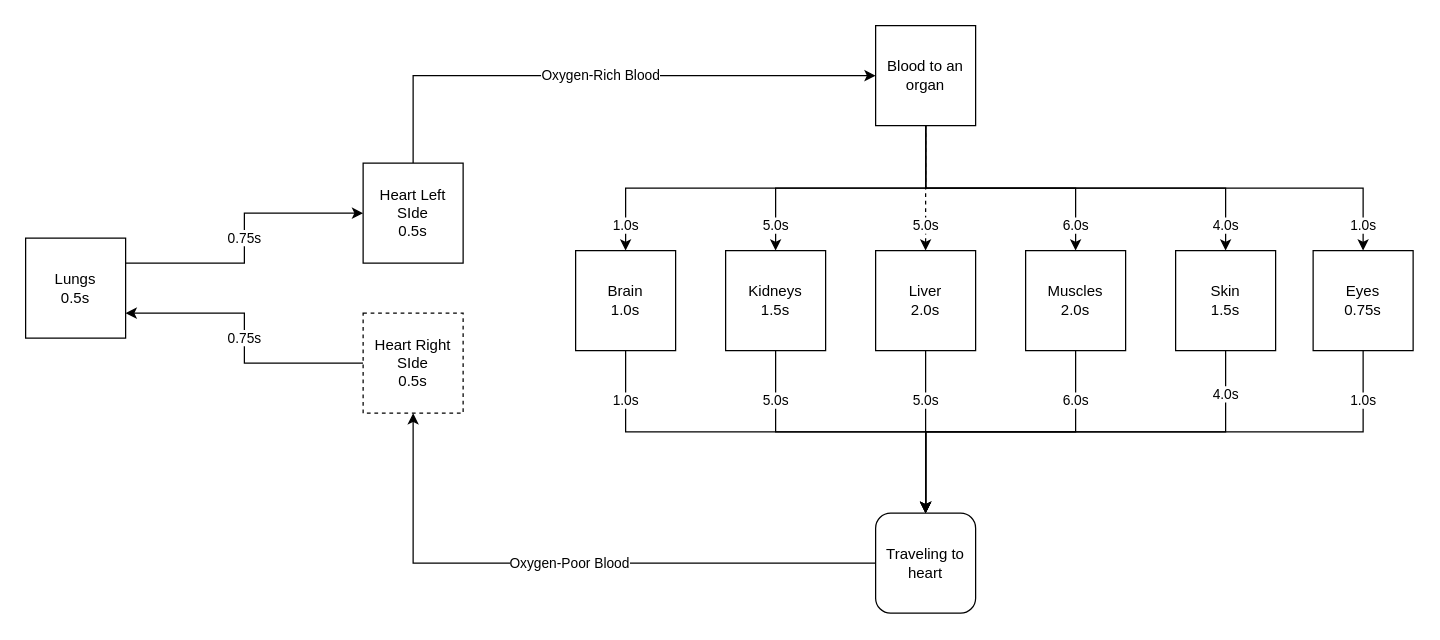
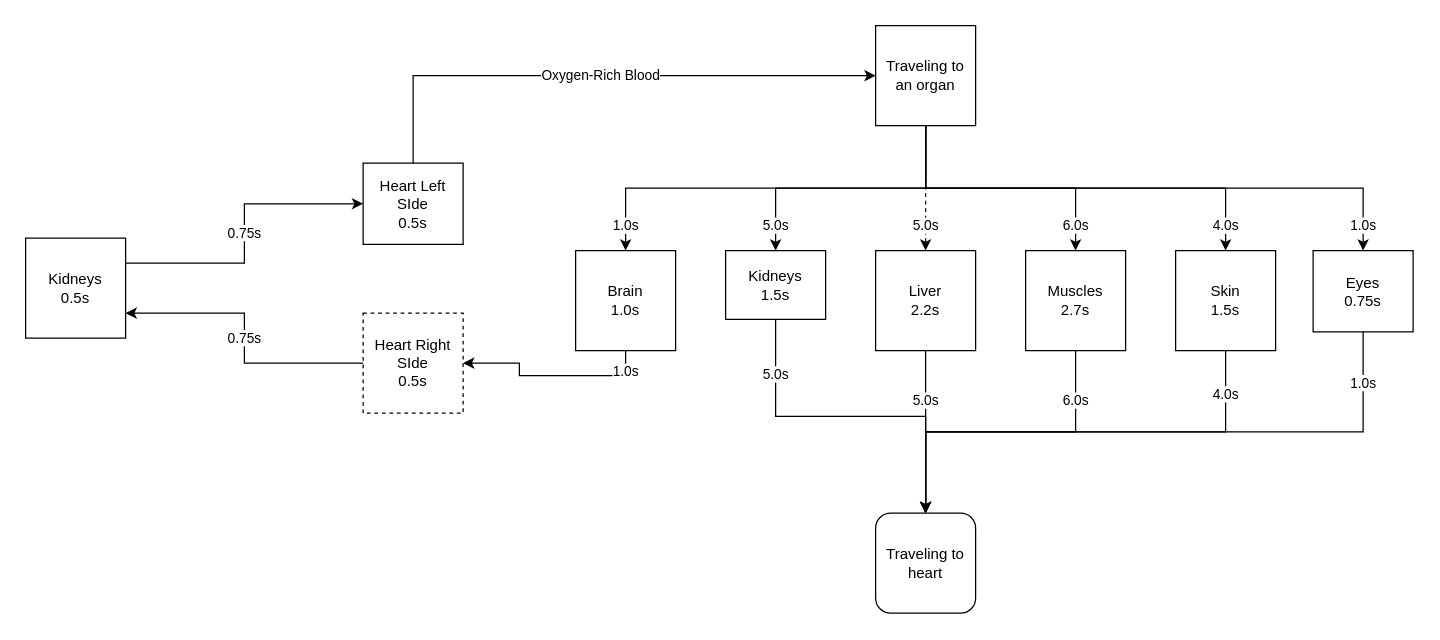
node "Blood to an organ": label "Blood to an organ" -> "Traveling to an organ"
node "Heart Left SIde 0.5s": size 100x100 -> 100x81
node "Lungs 0.5s": label "Lungs 0.5s" -> "Kidneys 0.5s"
node "Kidneys 1.5s": size 100x100 -> 100x69
node "Liver 2.0s": label "Liver 2.0s" -> "Liver 2.2s"
node "Muscles 2.0s": label "Muscles 2.0s" -> "Muscles 2.7s"
node "Eyes 0.75s": size 100x100 -> 100x81
edge "Brain 1.0s" -> "Traveling to heart": now "Brain 1.0s" -> "Heart Right SIde 0.5s"
edge "Traveling to heart" -> "Heart Right SIde 0.5s": removed, label "Oxygen-Poor Blood"
